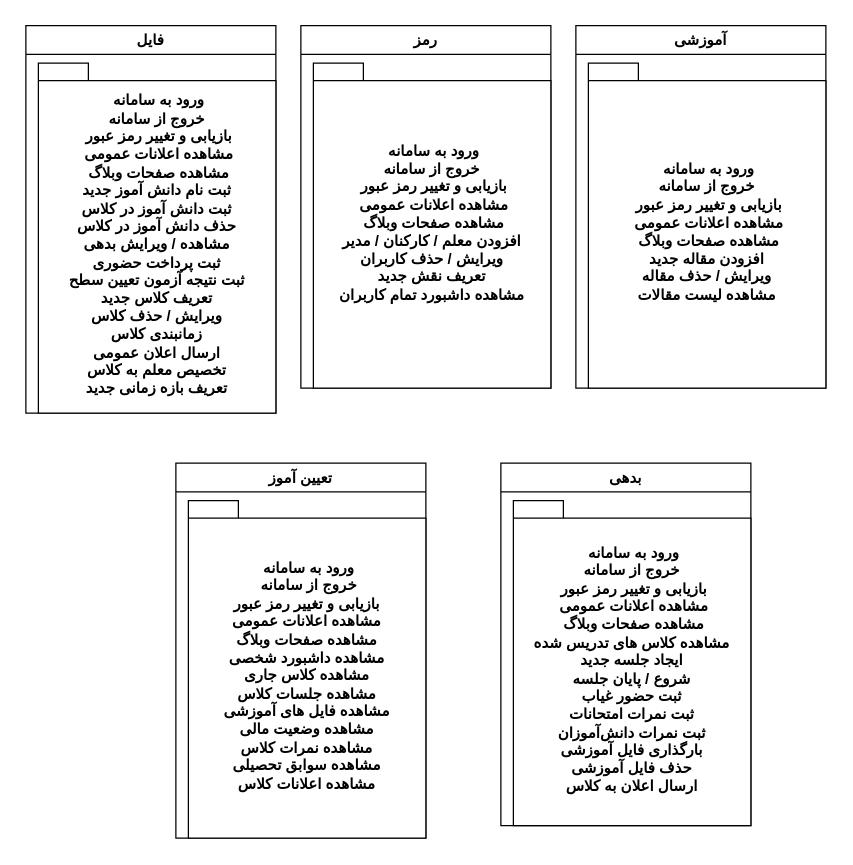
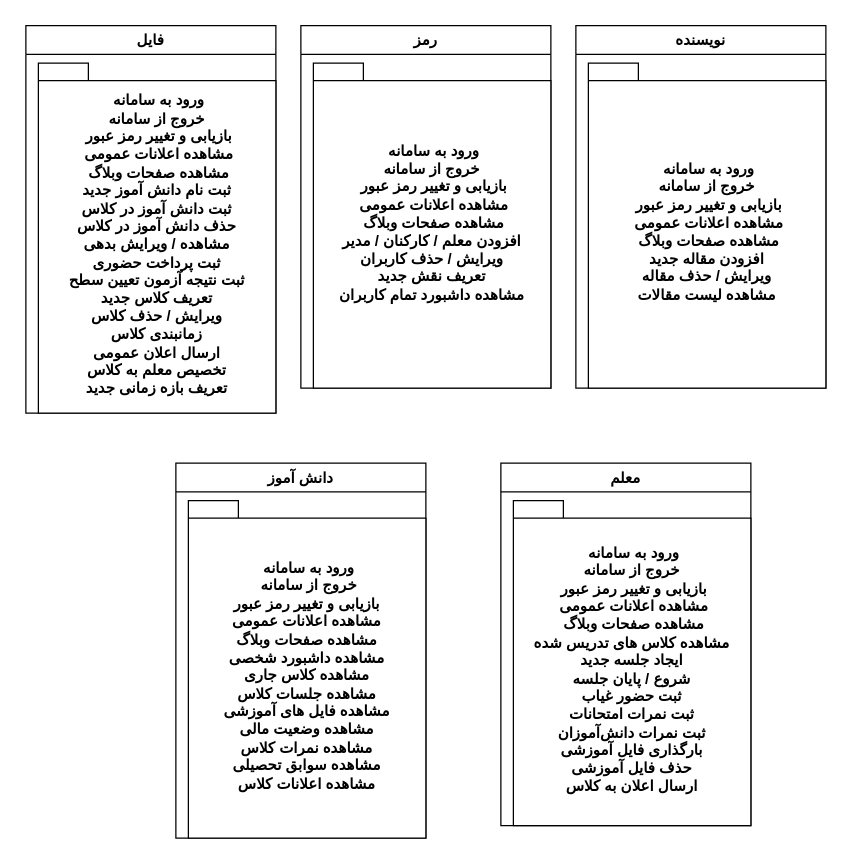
node "آموزشی": label "آموزشی" -> "نویسنده"
node "تعیین آموز": label "تعیین آموز" -> "دانش آموز"
node "بدهی": label "بدهی" -> "معلم"
